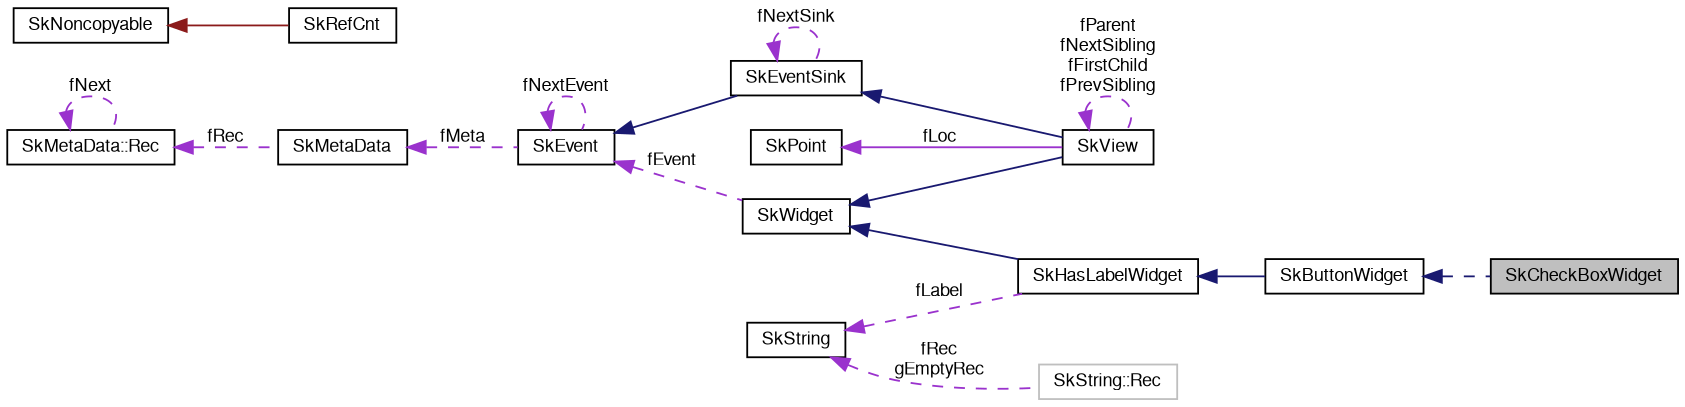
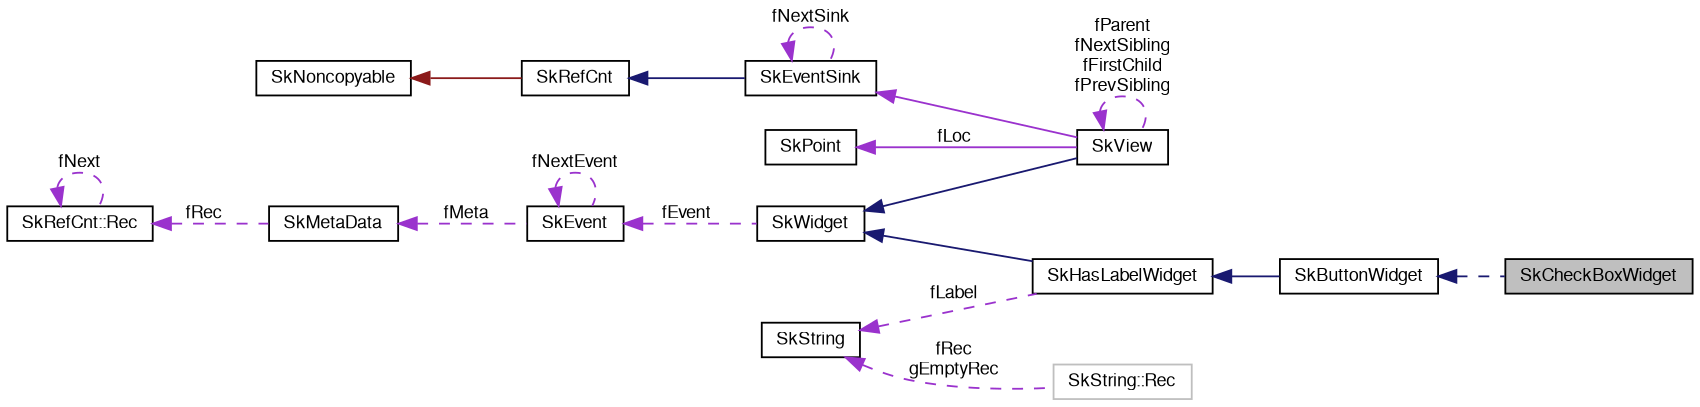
edge "SkEventSink" -> "SkEvent": now "SkEventSink" -> "SkRefCnt"
edge "SkView" -> "SkEventSink": color midnightblue -> darkorchid3
node "SkMetaData::Rec": label "SkMetaData::Rec" -> "SkRefCnt::Rec"
